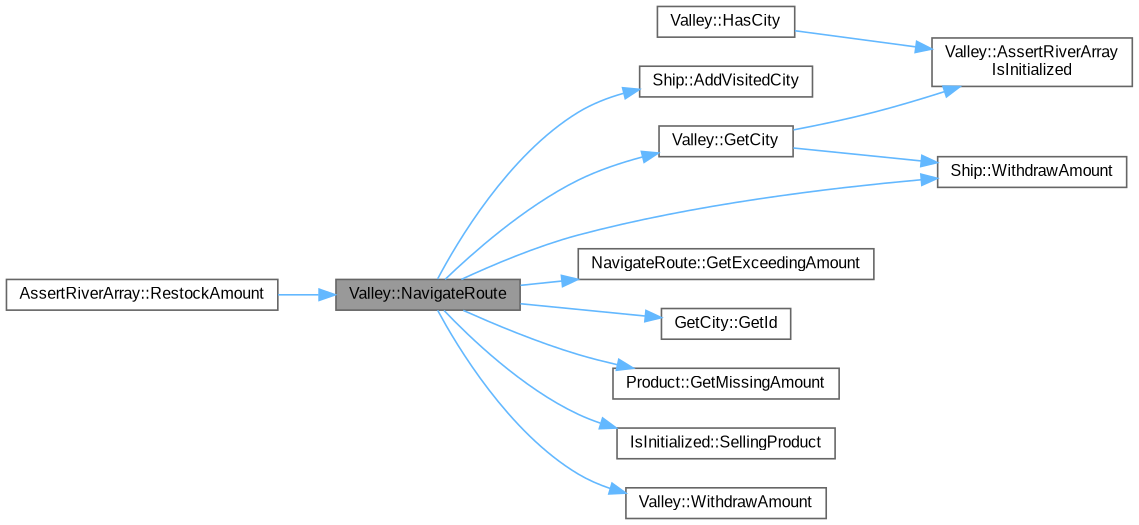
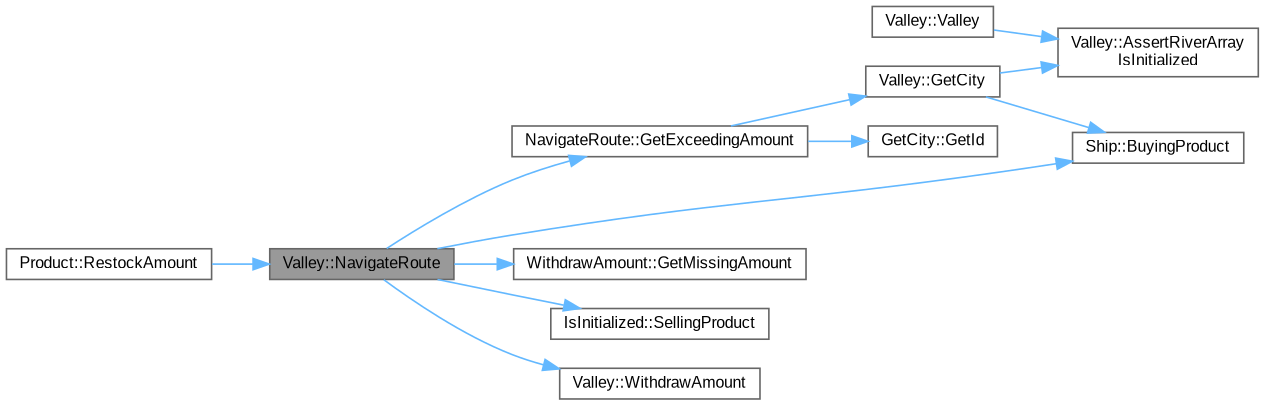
node "Valley::HasCity": label "Valley::HasCity" -> "Valley::Valley"
node "Ship::AddVisitedCity": removed
node "Ship::WithdrawAmount": label "Ship::WithdrawAmount" -> "Ship::BuyingProduct"
edge "Valley::NavigateRoute" -> "Valley::GetCity": now "NavigateRoute::GetExceedingAmount" -> "Valley::GetCity"
node "AssertRiverArray::RestockAmount": label "AssertRiverArray::RestockAmount" -> "Product::RestockAmount"
edge "Valley::NavigateRoute" -> "GetCity::GetId": now "NavigateRoute::GetExceedingAmount" -> "GetCity::GetId"
node "Product::GetMissingAmount": label "Product::GetMissingAmount" -> "WithdrawAmount::GetMissingAmount"
